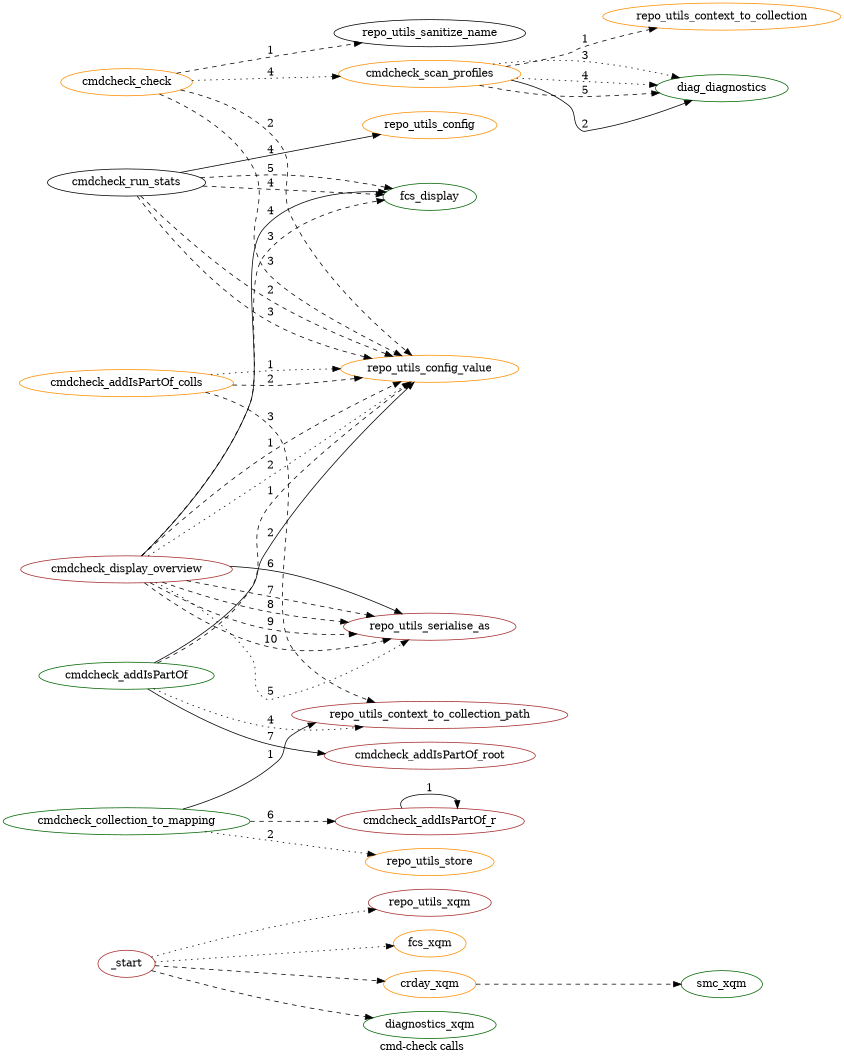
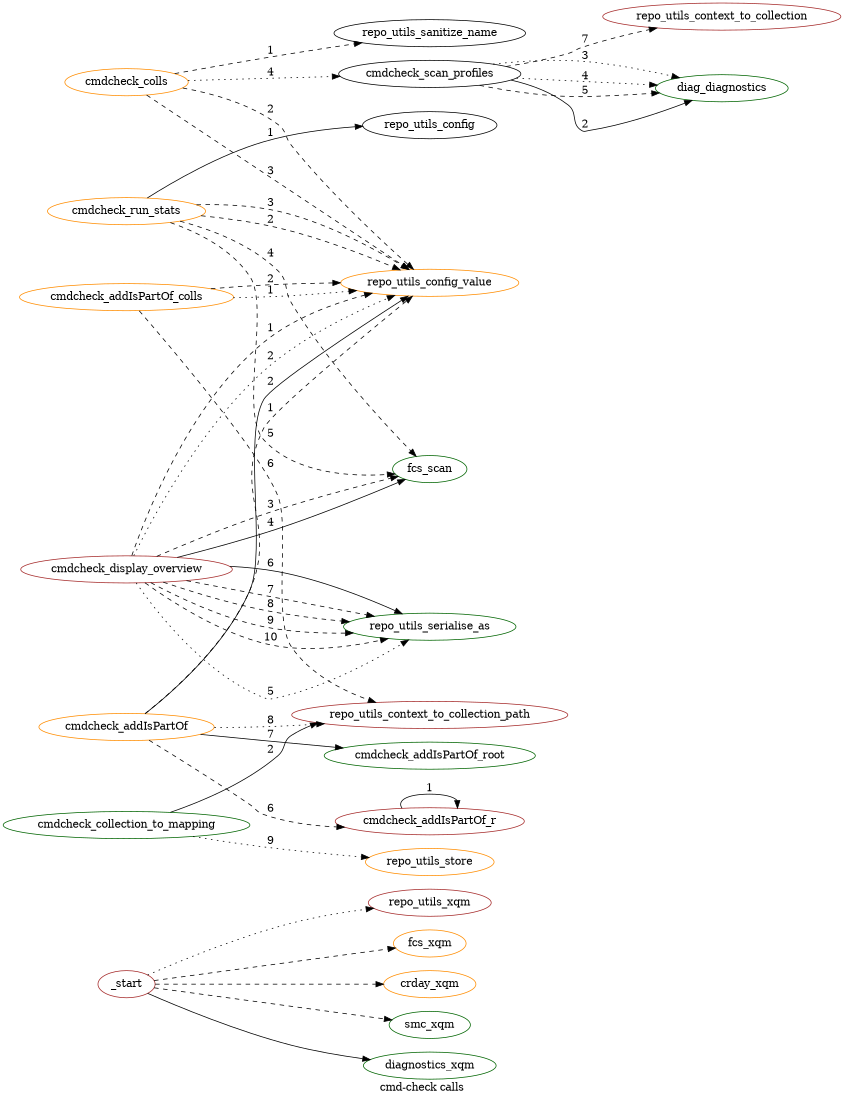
node "repo_utils_context_to_collection": color darkorange -> brown
edge "cmdcheck_scan_profiles" -> "repo_utils_context_to_collection": label "1" -> "7"
node "cmdcheck_scan_profiles": color darkorange -> black
node "cmdcheck_check": label "cmdcheck_check" -> "cmdcheck_colls"
node "repo_utils_config": color darkorange -> black
edge "cmdcheck_run_stats" -> "repo_utils_config": label "4" -> "1"
node "cmdcheck_run_stats": color black -> darkorange
node "fcs_display": label "fcs_display" -> "fcs_scan"
edge "cmdcheck_addIsPartOf_colls" -> "repo_utils_context_to_collection_path": label "3" -> "6"
node "repo_utils_serialise_as": color brown -> darkgreen
node "cmdcheck_addIsPartOf": color darkgreen -> darkorange
edge "cmdcheck_addIsPartOf" -> "repo_utils_context_to_collection_path": label "4" -> "8"
edge "cmdcheck_collection_to_mapping" -> "repo_utils_context_to_collection_path": label "1" -> "2"
node "cmdcheck_addIsPartOf_root": color brown -> darkgreen
edge "cmdcheck_collection_to_mapping" -> "cmdcheck_addIsPartOf_r": now "cmdcheck_addIsPartOf" -> "cmdcheck_addIsPartOf_r"
edge "cmdcheck_collection_to_mapping" -> "repo_utils_store": label "2" -> "9"
edge "_start" -> "fcs_xqm": style dotted -> dashed
edge "crday_xqm" -> "smc_xqm": now "_start" -> "smc_xqm"
edge "_start" -> "diagnostics_xqm": style dashed -> solid
